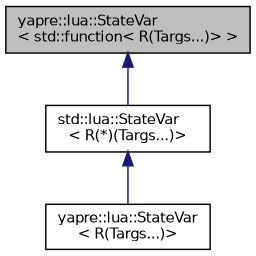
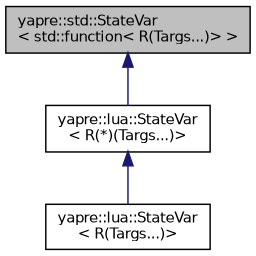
node "yapre::lua::StateVar < std::function< R(Targs...)> >": label "yapre::lua::StateVar < std::function< R(Targs...)> >" -> "yapre::std::StateVar < std::function< R(Targs...)> >"
node "std::lua::StateVar < R(*)(Targs...)>": label "std::lua::StateVar < R(*)(Targs...)>" -> "yapre::lua::StateVar < R(*)(Targs...)>"
